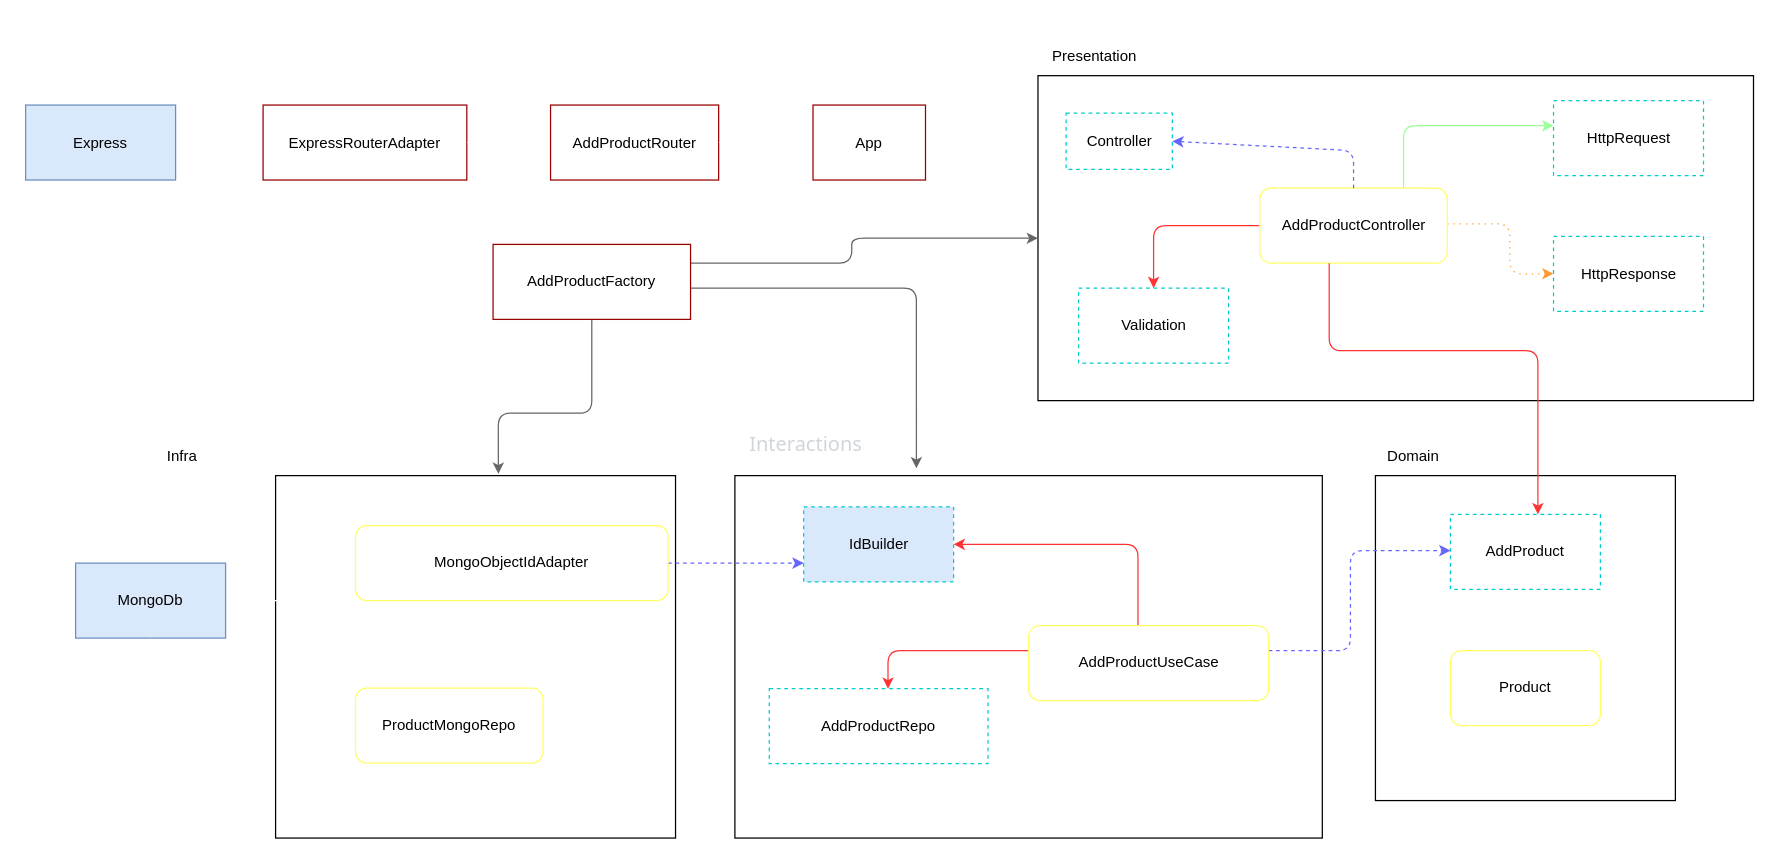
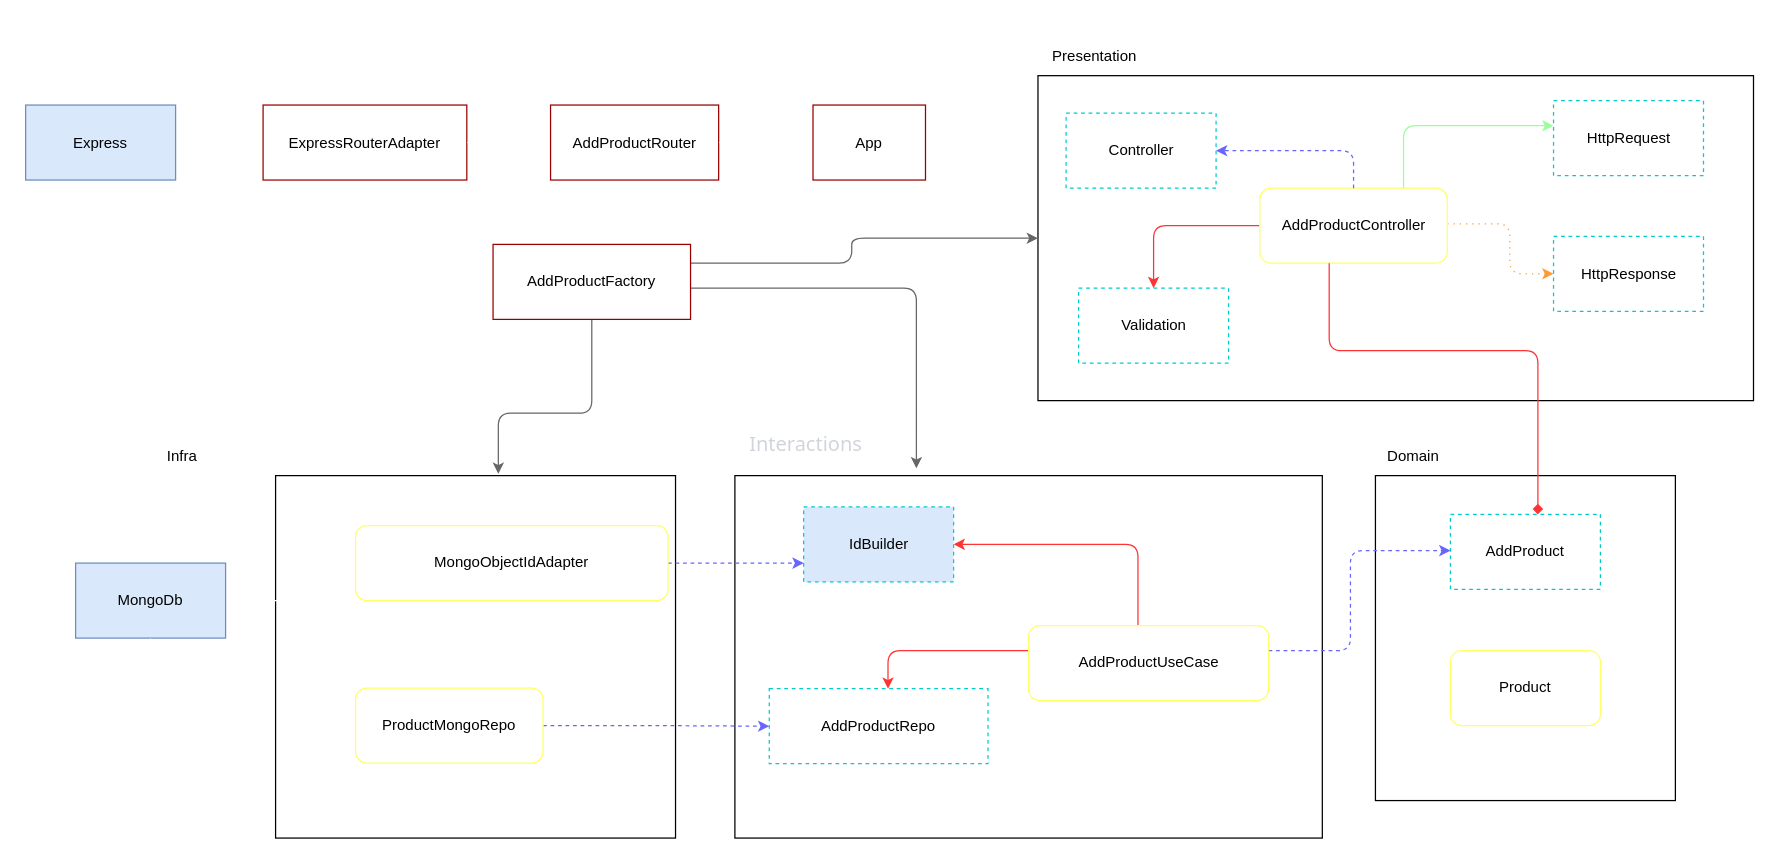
node "Controller": size 106x56 -> 150x75
edge "AddProductController" -> "AddProduct": arrowhead classic -> diamond
edge "ProductMongoRepo" -> "AddProductRepo": added
